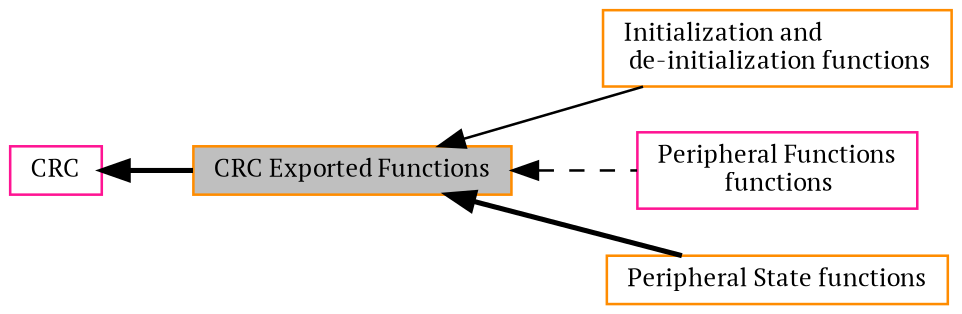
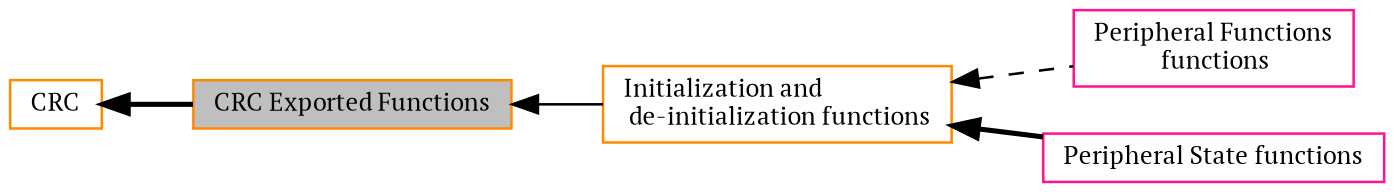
node "CRC": color deeppink -> darkorange
edge "Peripheral Functions functions" -> "CRC Exported Functions": now "Peripheral Functions functions" -> "Initialization and de-initialization functions"
edge "Peripheral State functions" -> "CRC Exported Functions": now "Peripheral State functions" -> "Initialization and de-initialization functions"
node "Peripheral State functions": color darkorange -> deeppink
